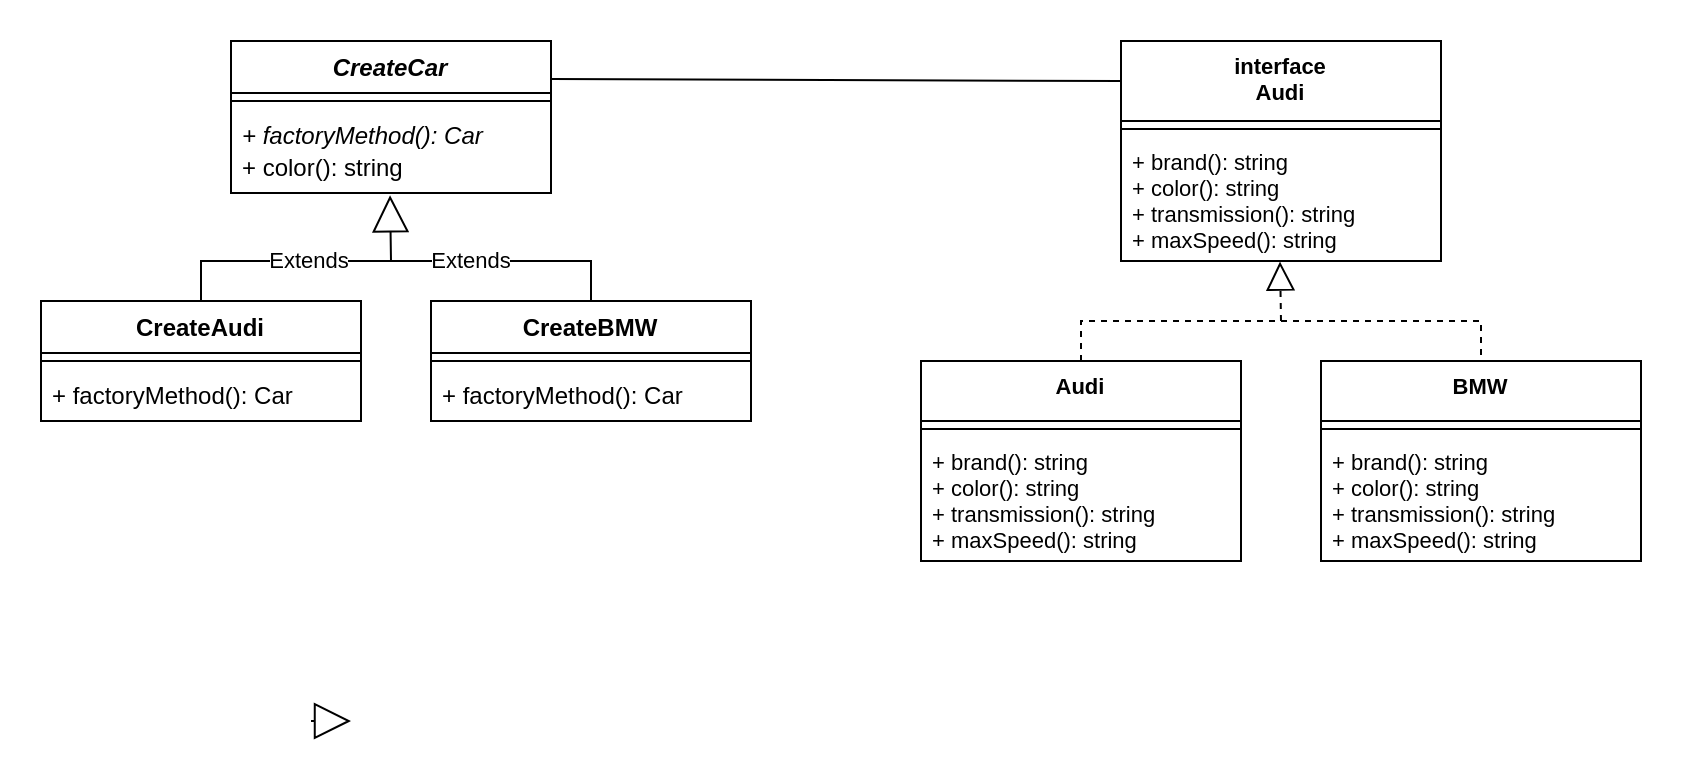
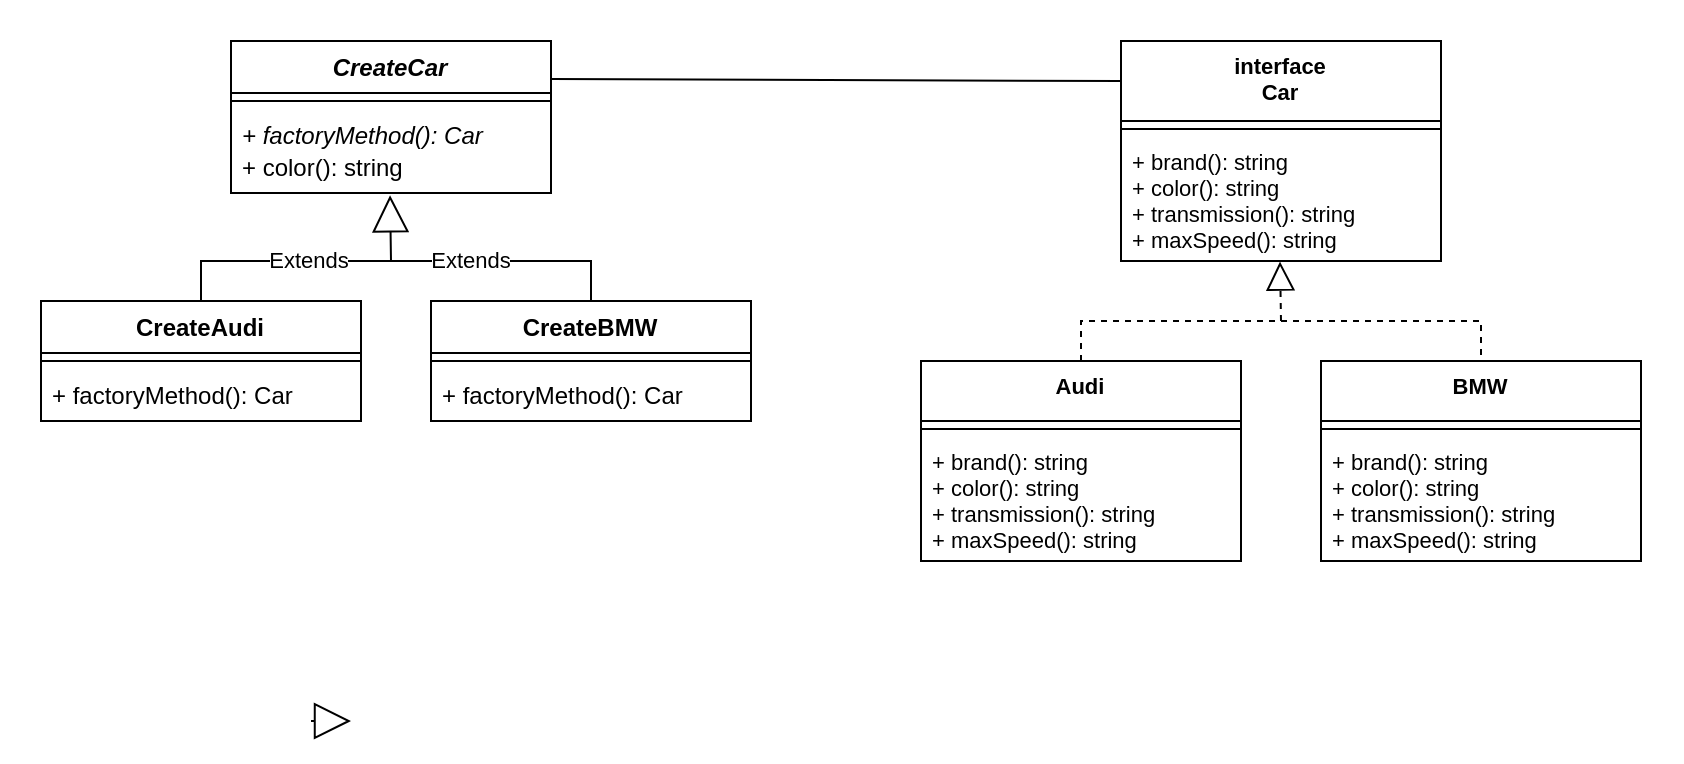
node "interface Audi": label "interface Audi" -> "interface Car"
